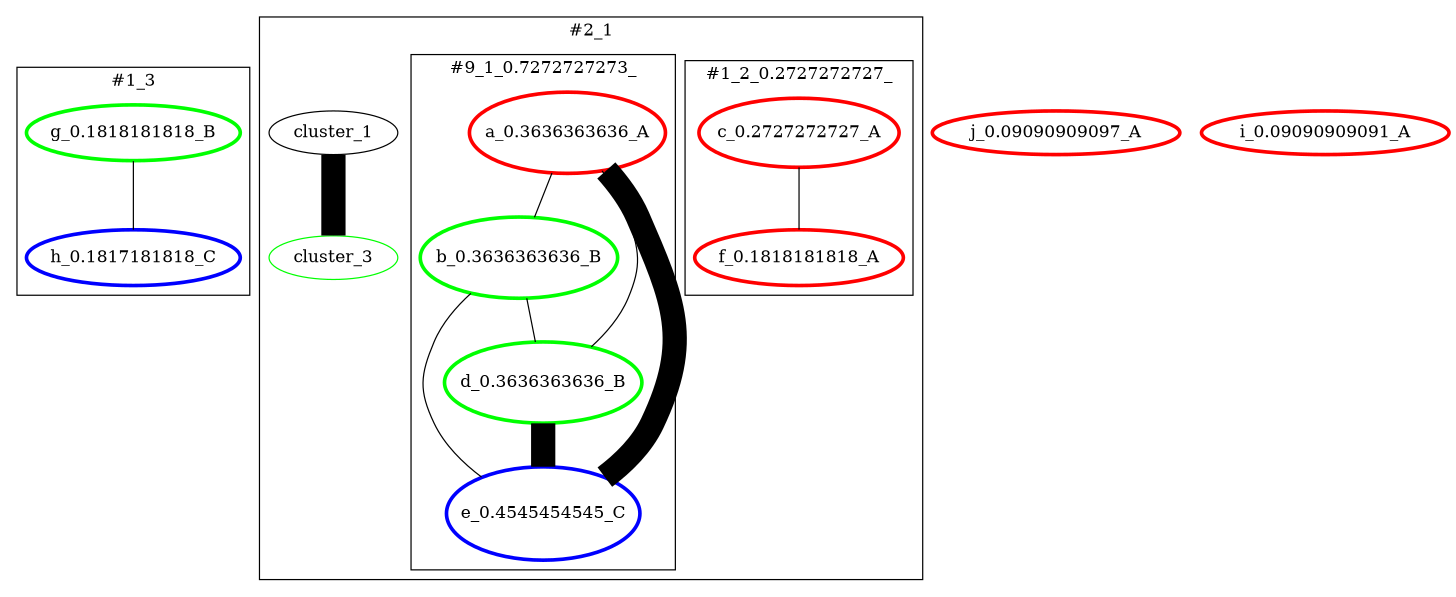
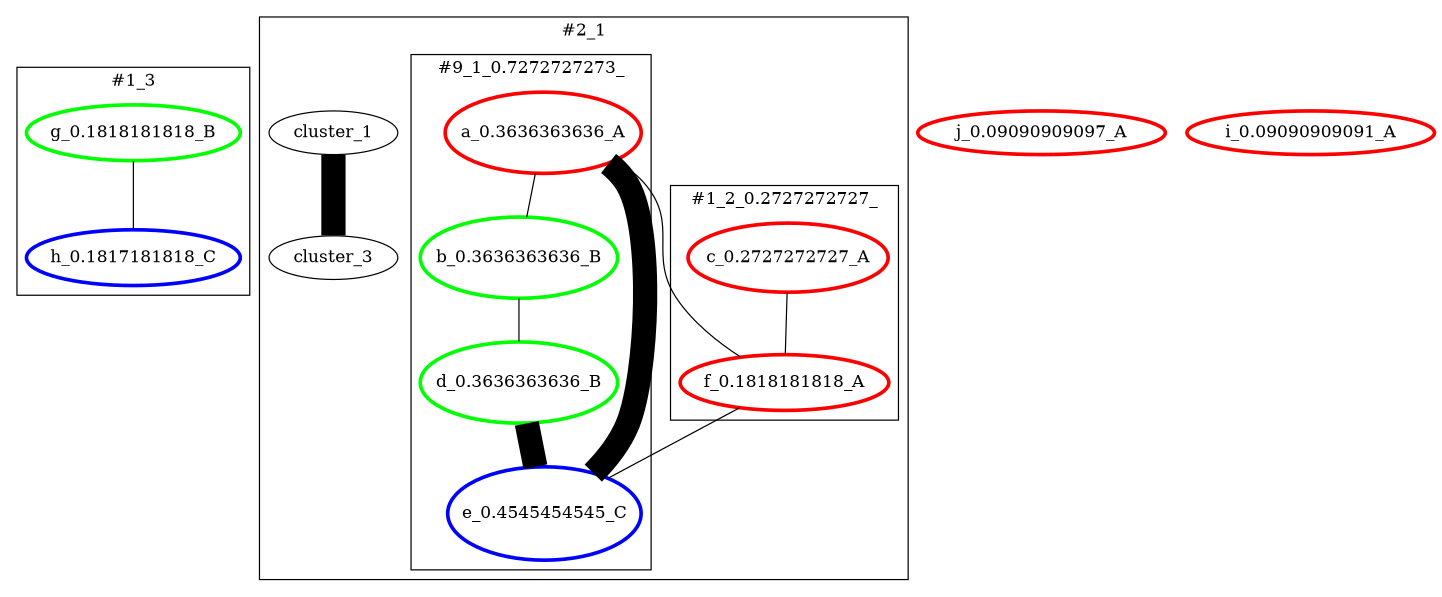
node "cluster_3": color #00ff00 -> black
edge "a_0.3636363636_A" -- "d_0.3636363636_B": now "a_0.3636363636_A" -- "f_0.1818181818_A"
edge "b_0.3636363636_B" -- "e_0.4545454545_C": now "f_0.1818181818_A" -- "e_0.4545454545_C"
